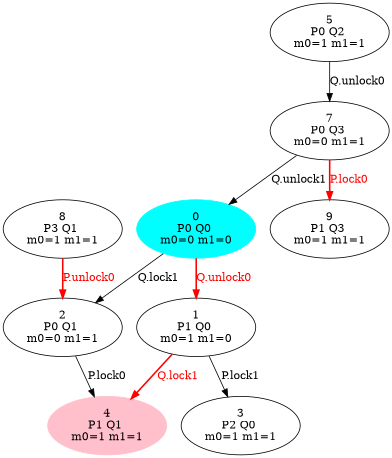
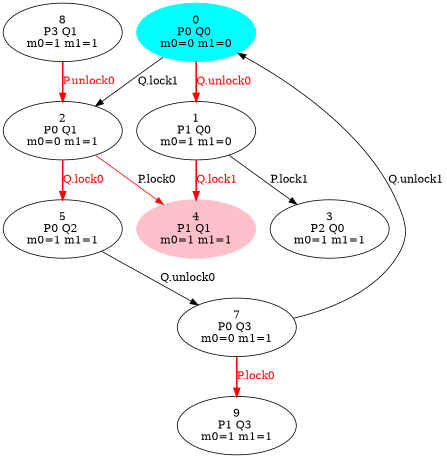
edge "2 P0 Q1 m0=0 m1=1" -> "5 P0 Q2 m0=1 m1=1": added, label "Q.lock0"
edge "2 P0 Q1 m0=0 m1=1" -> "4 P1 Q1 m0=1 m1=1": color black -> red
